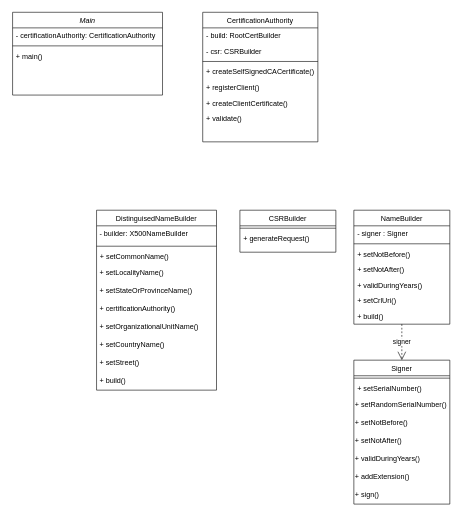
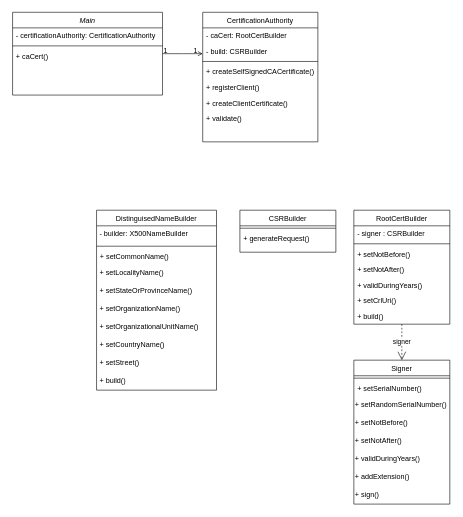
node "- build: RootCertBuilder": label "- build: RootCertBuilder" -> "- caCert: RootCertBuilder"
node "- csr: CSRBuilder": label "- csr: CSRBuilder" -> "- build: CSRBuilder"
edge "Main" -> "CertificationAuthority": added, labels "1", "1"
node "+ main()": label "+ main()" -> "+ caCert()"
node "NameBuilder": label "NameBuilder" -> "RootCertBuilder"
node "- signer : Signer": label "- signer : Signer" -> "- signer : CSRBuilder"
node "+ certificationAuthority()": label "+ certificationAuthority()" -> "+ setOrganizationName()"
